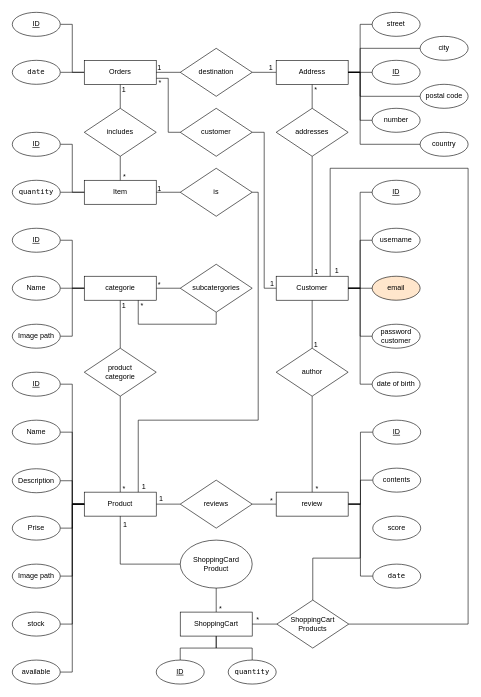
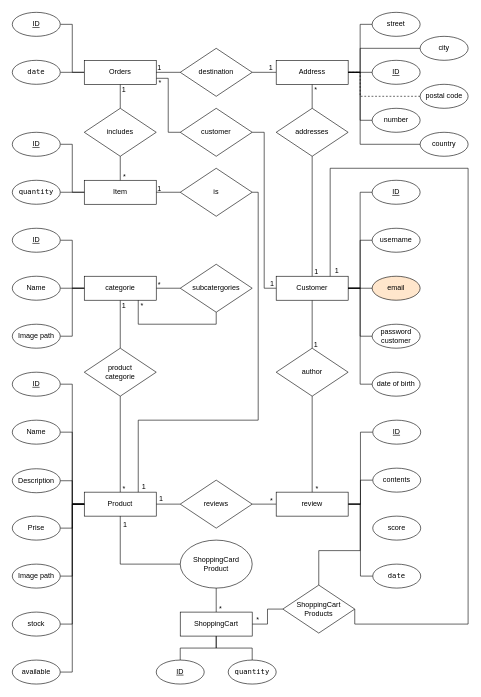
edge "Address" -- "postal code": style solid -> dashed
node "ShoppingCart Products": moved (313, 624) -> (319, 609)
